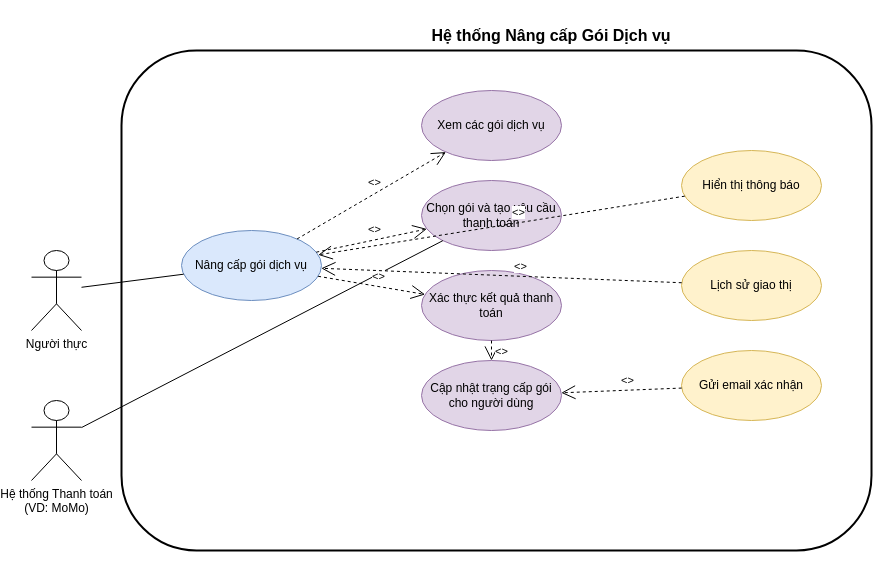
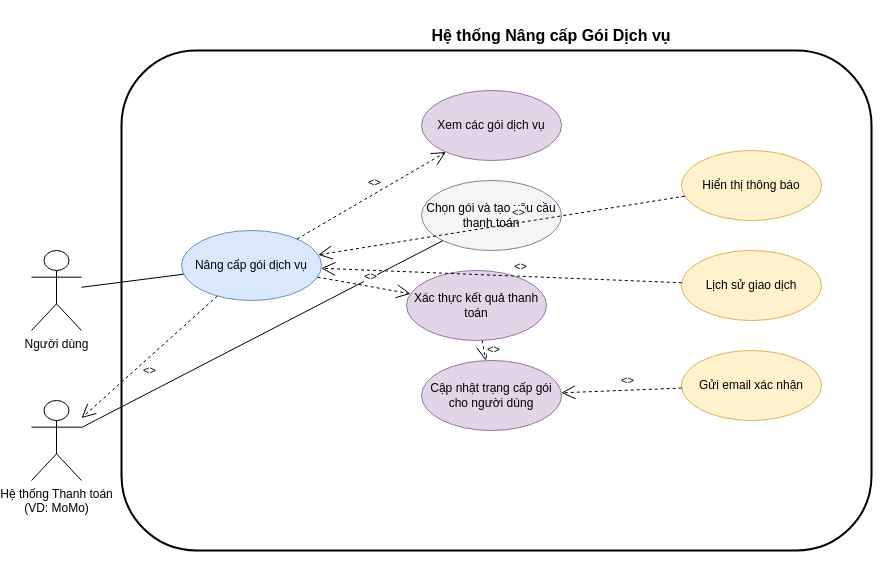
node "Chọn gói và tạo yêu cầu thanh toán": fillcolor #e1d5e7 -> #f5f5f5
edge "Nâng cấp gói dịch vụ" -> "Chọn gói và tạo yêu cầu thanh toán": now "Nâng cấp gói dịch vụ" -> "Hệ thống Thanh toán (VD: MoMo)"
node "Lịch sử giao thị": label "Lịch sử giao thị" -> "Lịch sử giao dịch"
node "Xác thực kết quả thanh toán": moved (492, 306) -> (477, 306)
node "Người thực": label "Người thực" -> "Người dùng"
